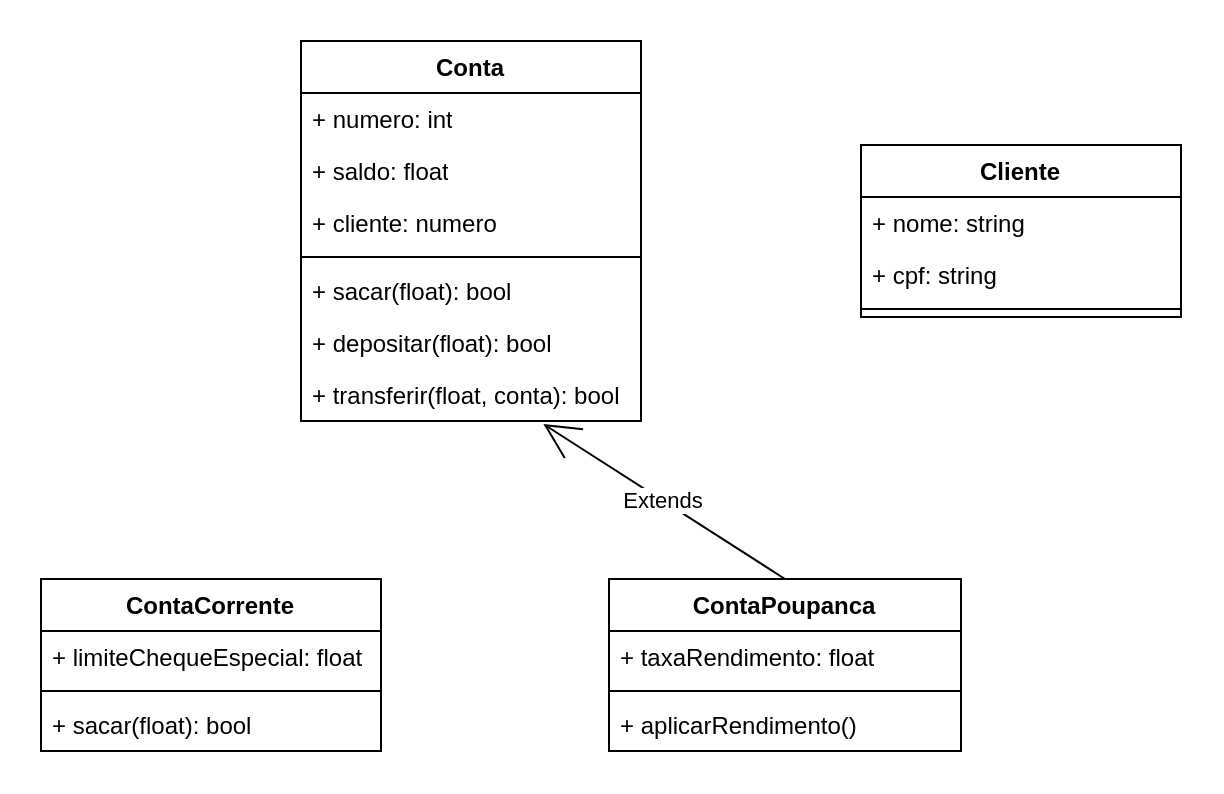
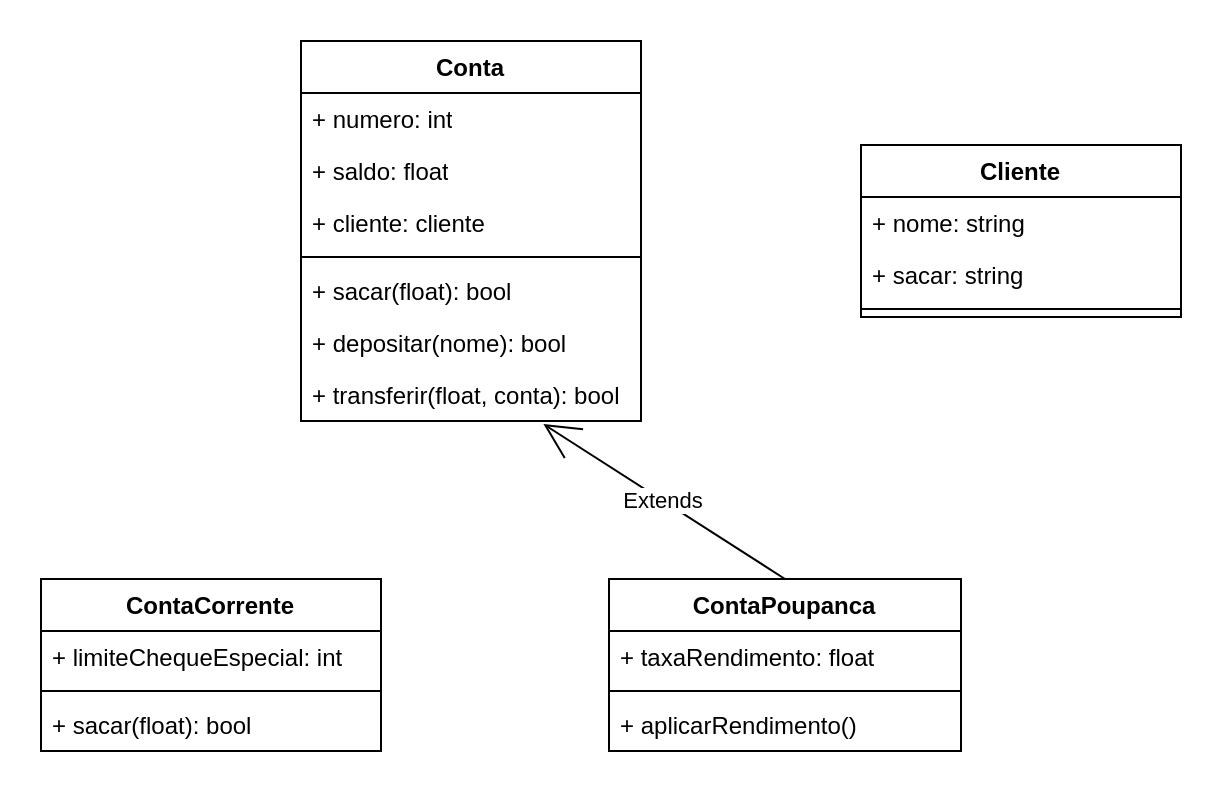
node "+ cliente: numero": label "+ cliente: numero" -> "+ cliente: cliente"
node "+ cpf: string": label "+ cpf: string" -> "+ sacar: string"
node "+ depositar(float): bool": label "+ depositar(float): bool" -> "+ depositar(nome): bool"
node "+ limiteChequeEspecial: float": label "+ limiteChequeEspecial: float" -> "+ limiteChequeEspecial: int"
